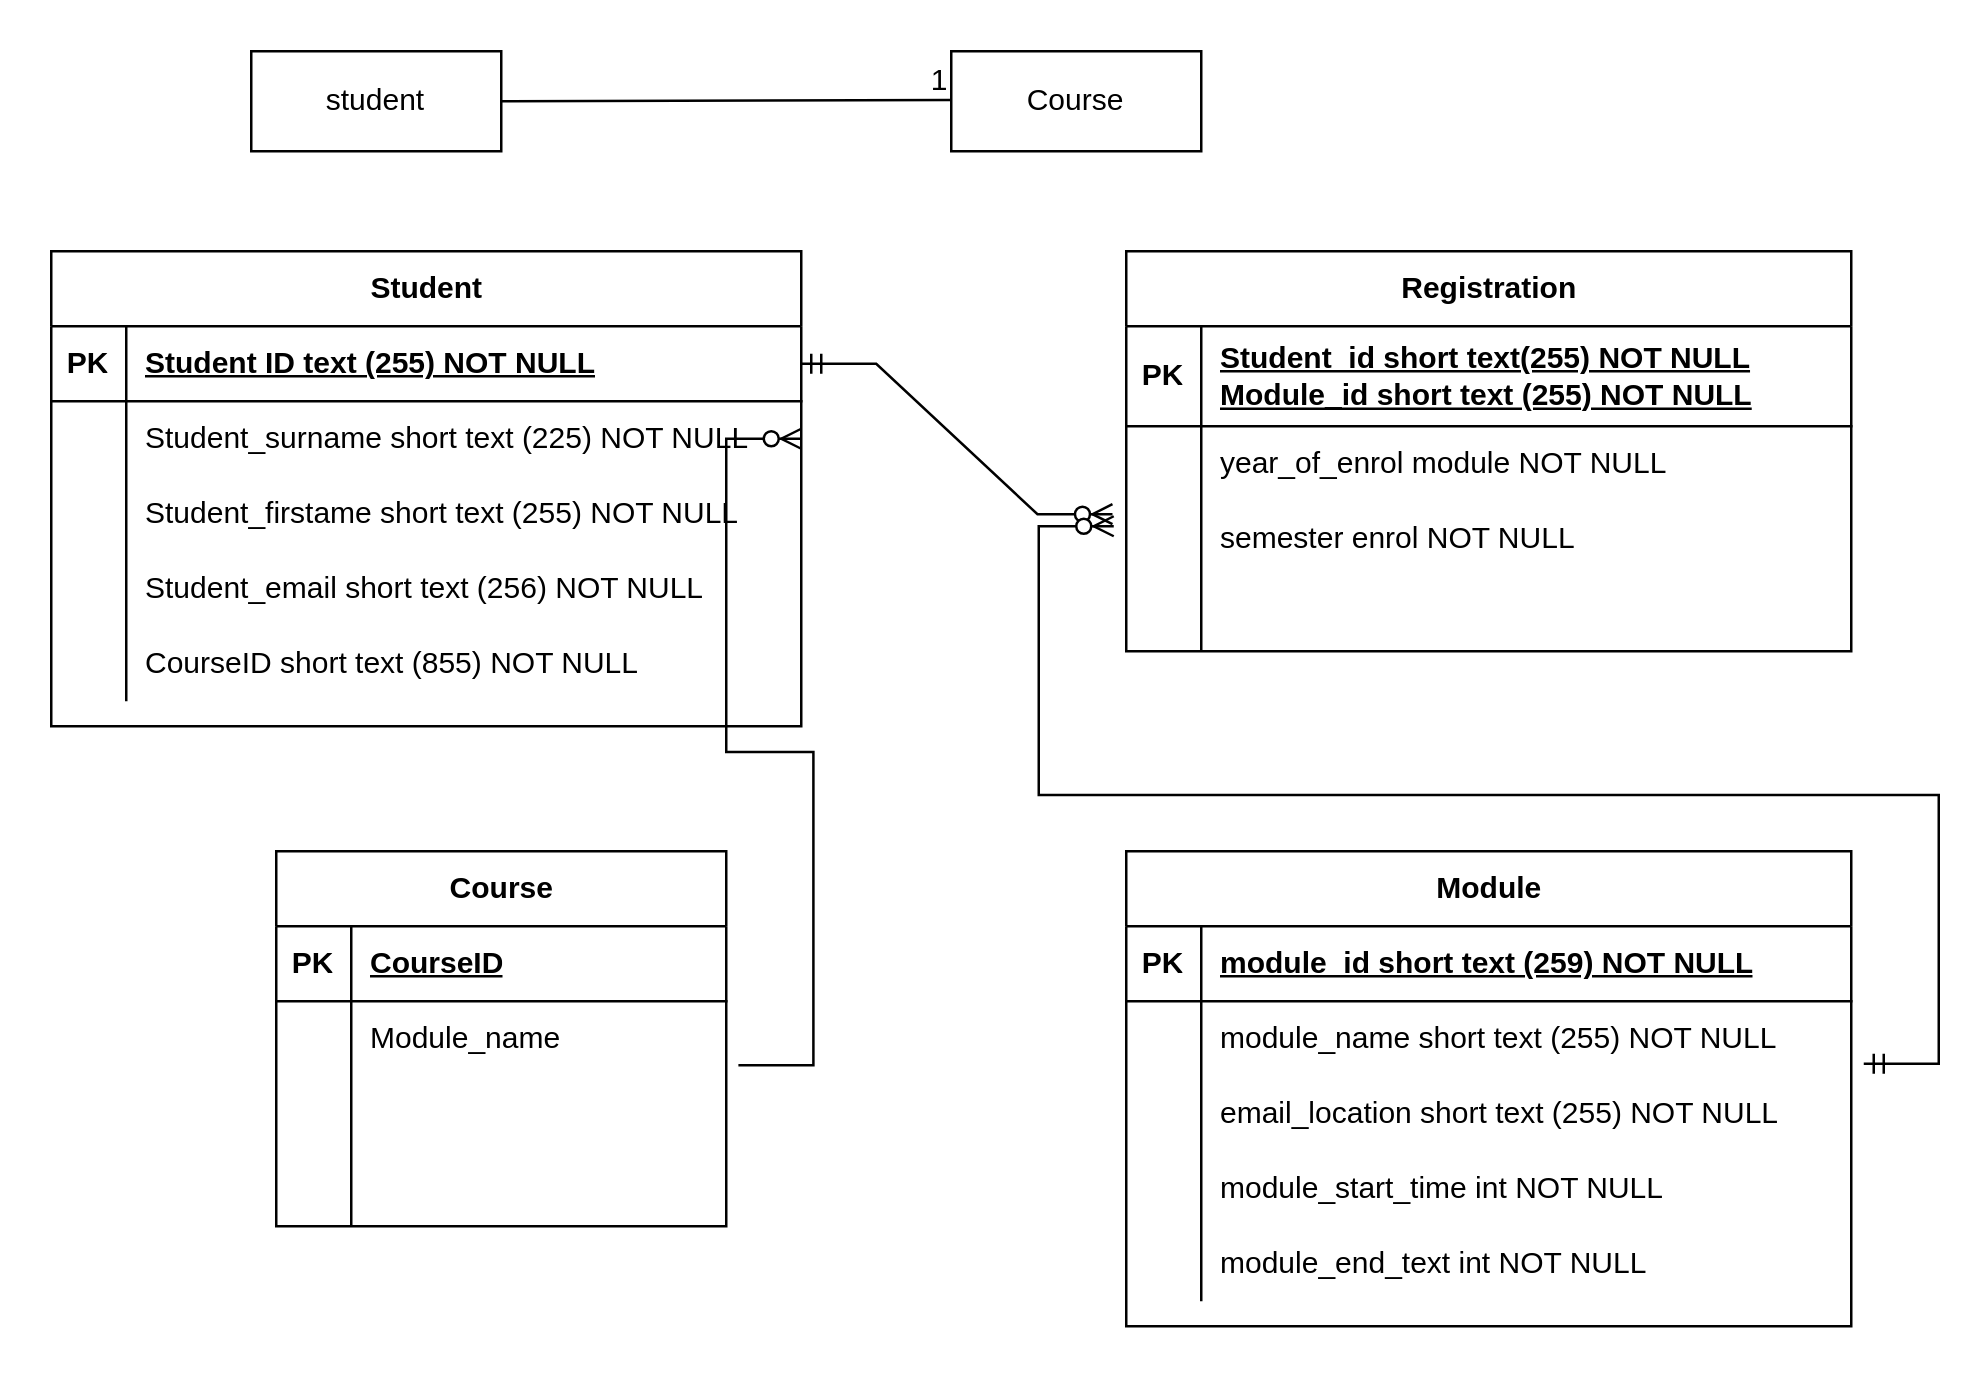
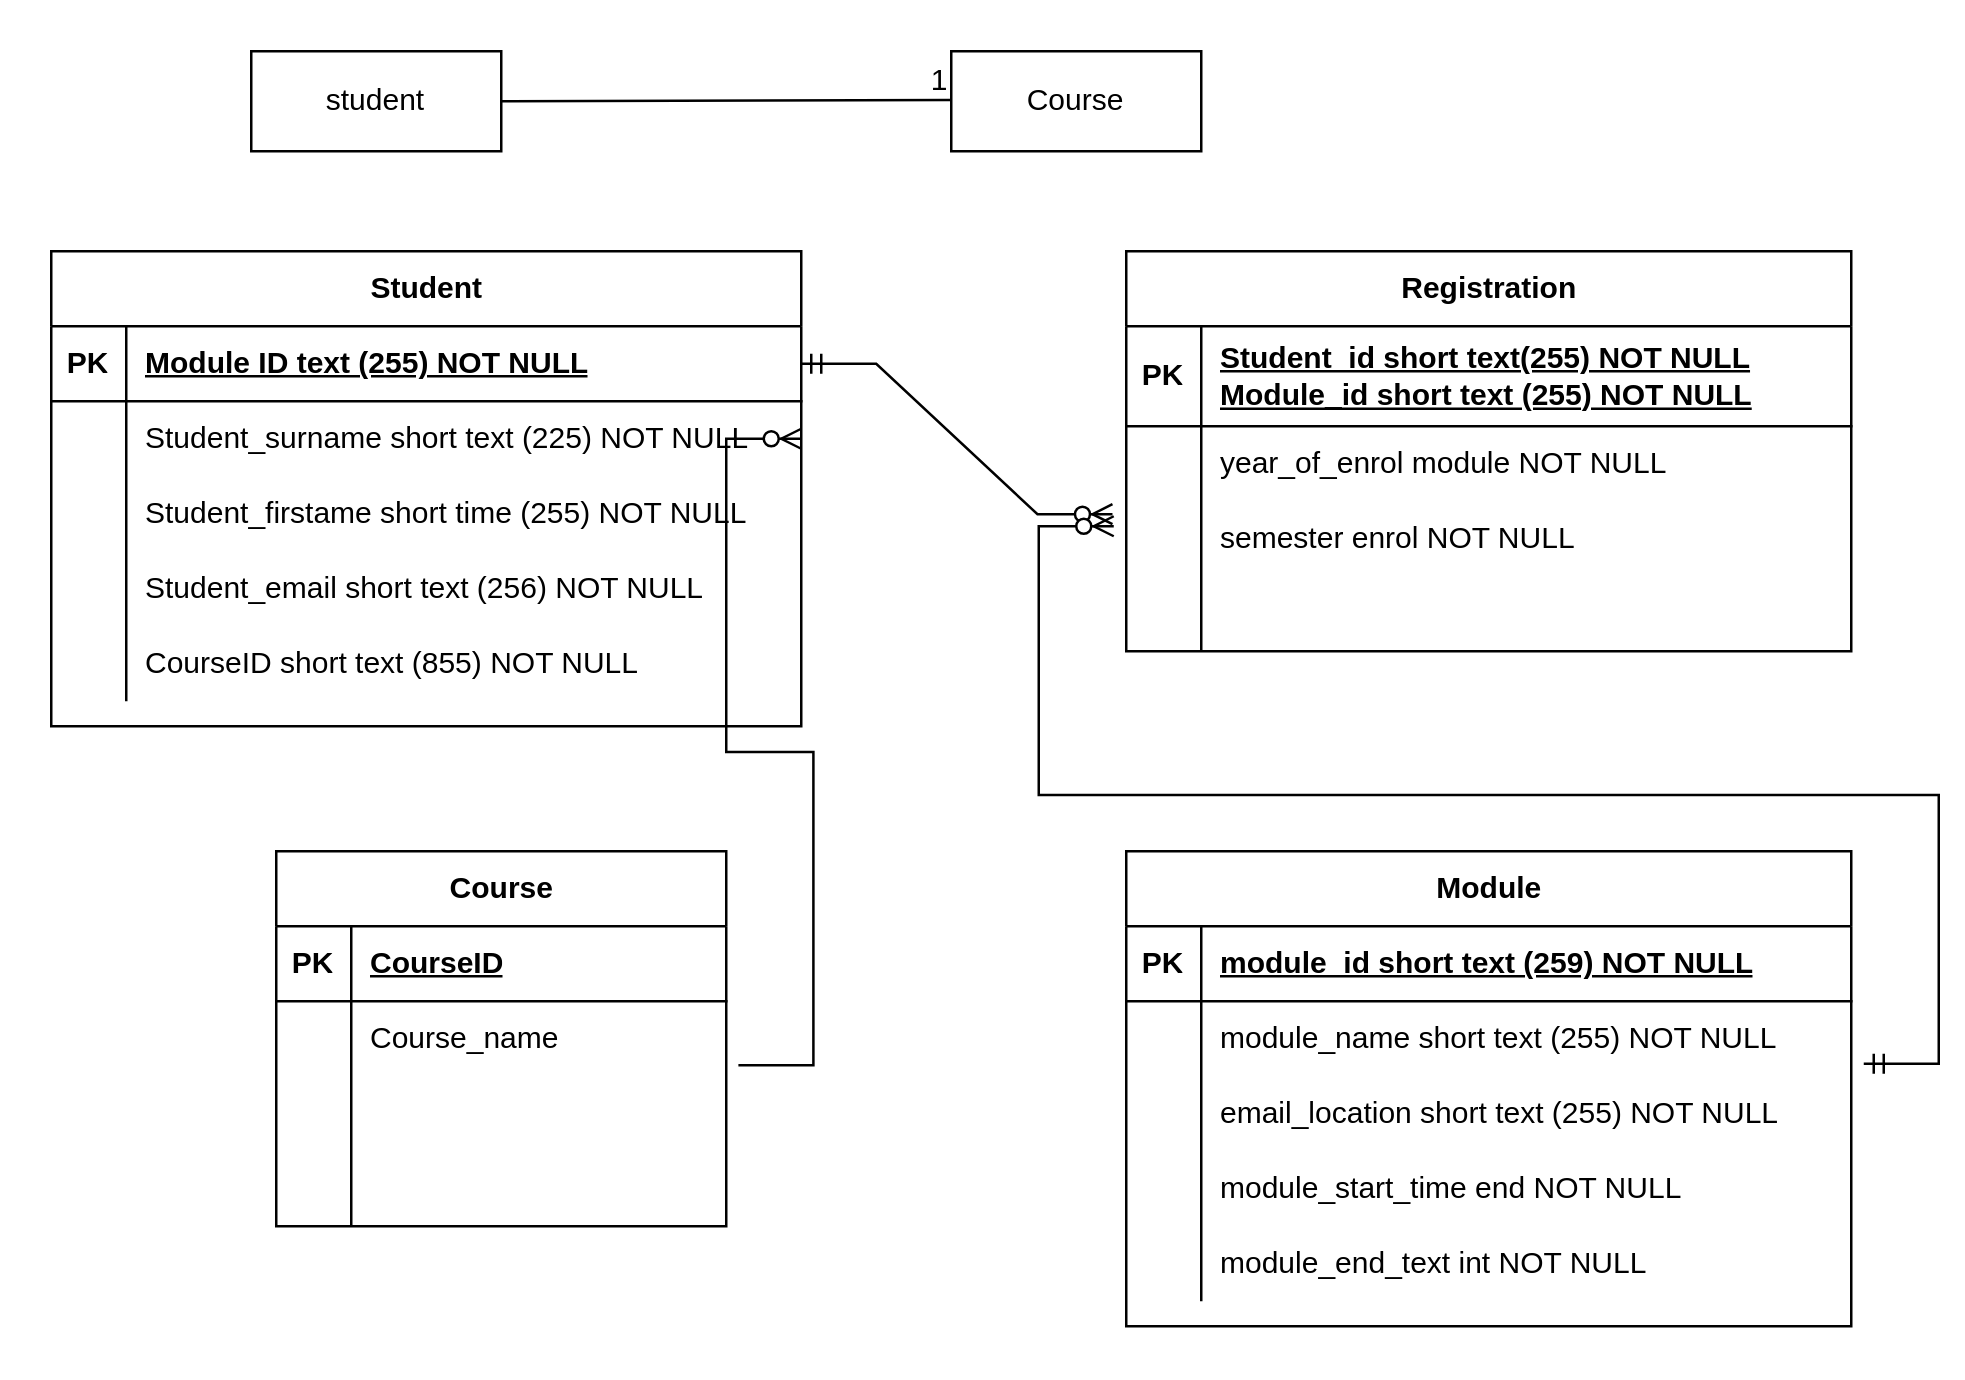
node "Student ID text (255) NOT NULL": label "Student ID text (255) NOT NULL" -> "Module ID text (255) NOT NULL"
node "Student_firstame short text (255) NOT NULL": label "Student_firstame short text (255) NOT NULL" -> "Student_firstame short time (255) NOT NULL"
node "Module_name": label "Module_name" -> "Course_name"
node "module_start_time int NOT NULL": label "module_start_time int NOT NULL" -> "module_start_time end NOT NULL"
